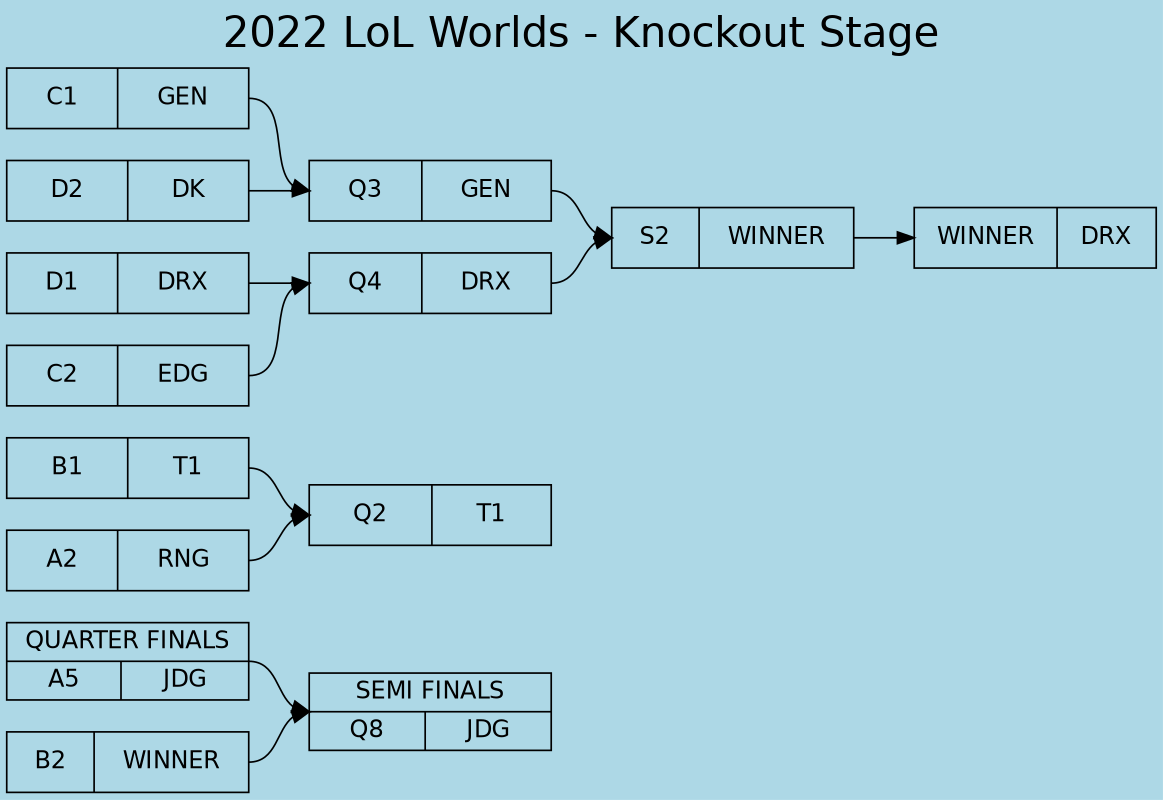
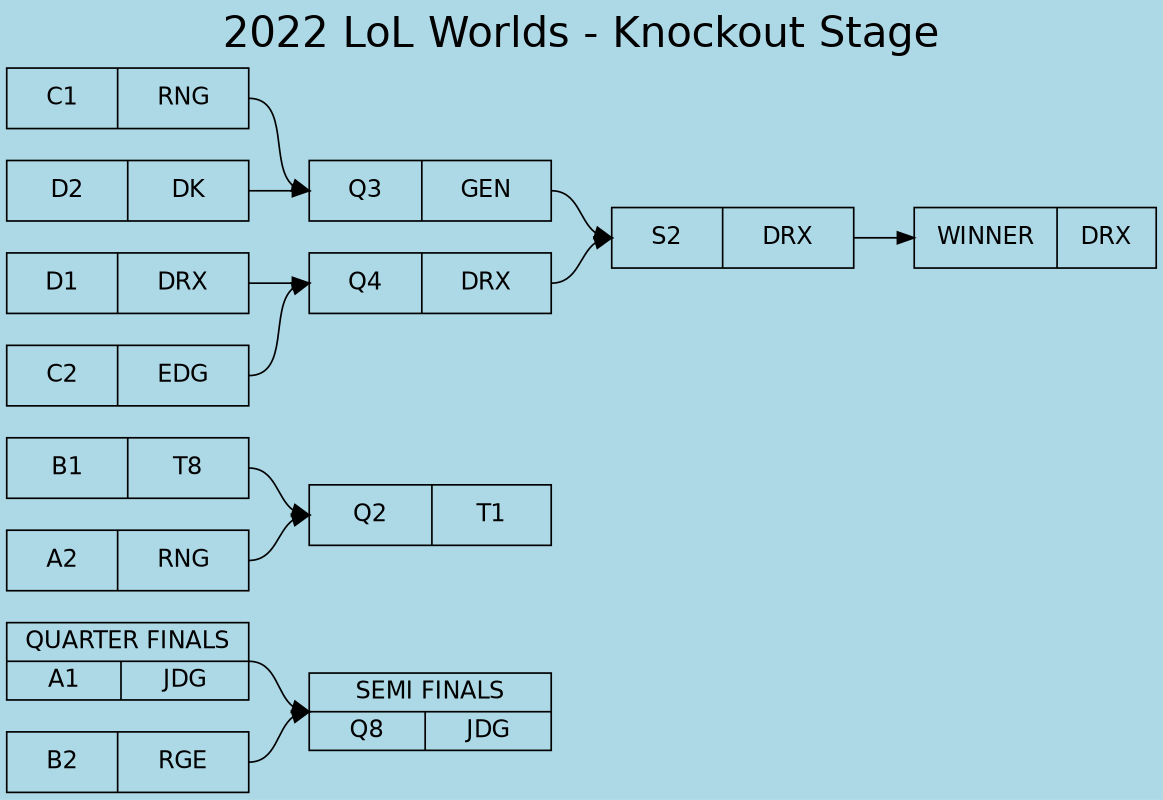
node "C1": text "GEN" -> "RNG"
node "S2": text "WINNER" -> "DRX"
node "B1": text "T1" -> "T8"
node "QUARTER FINALS": text "A5" -> "A1"
node "B2": text "WINNER" -> "RGE"
